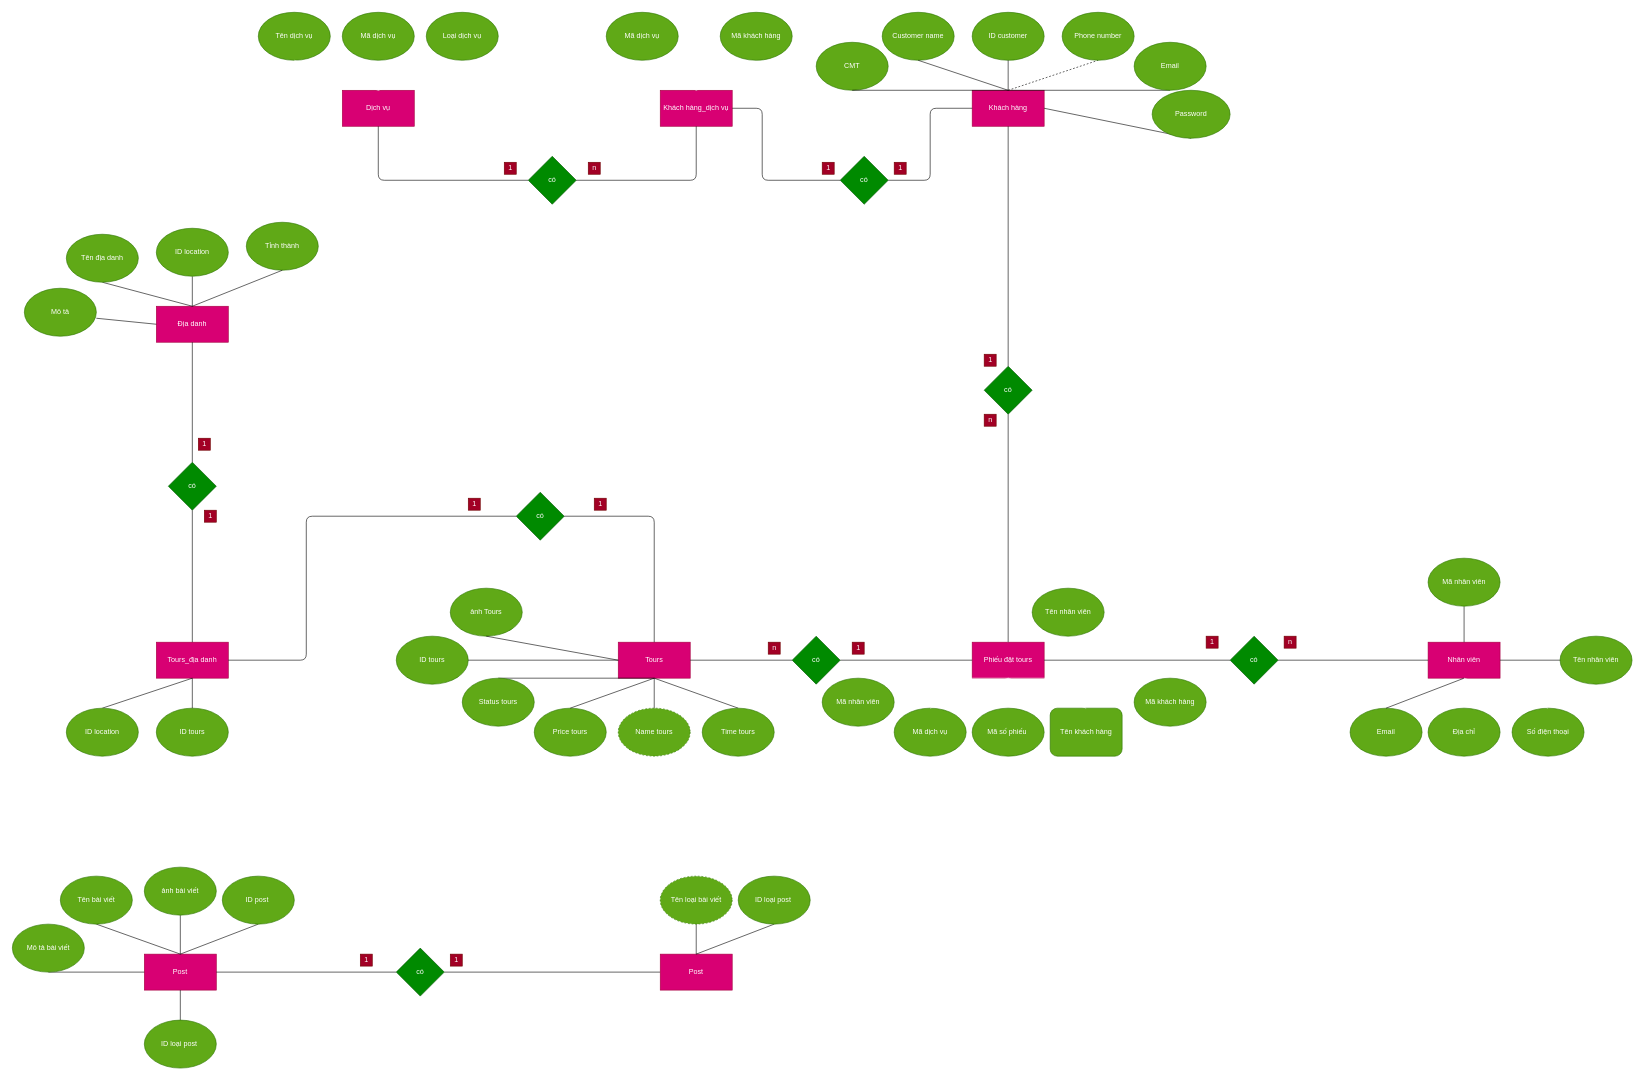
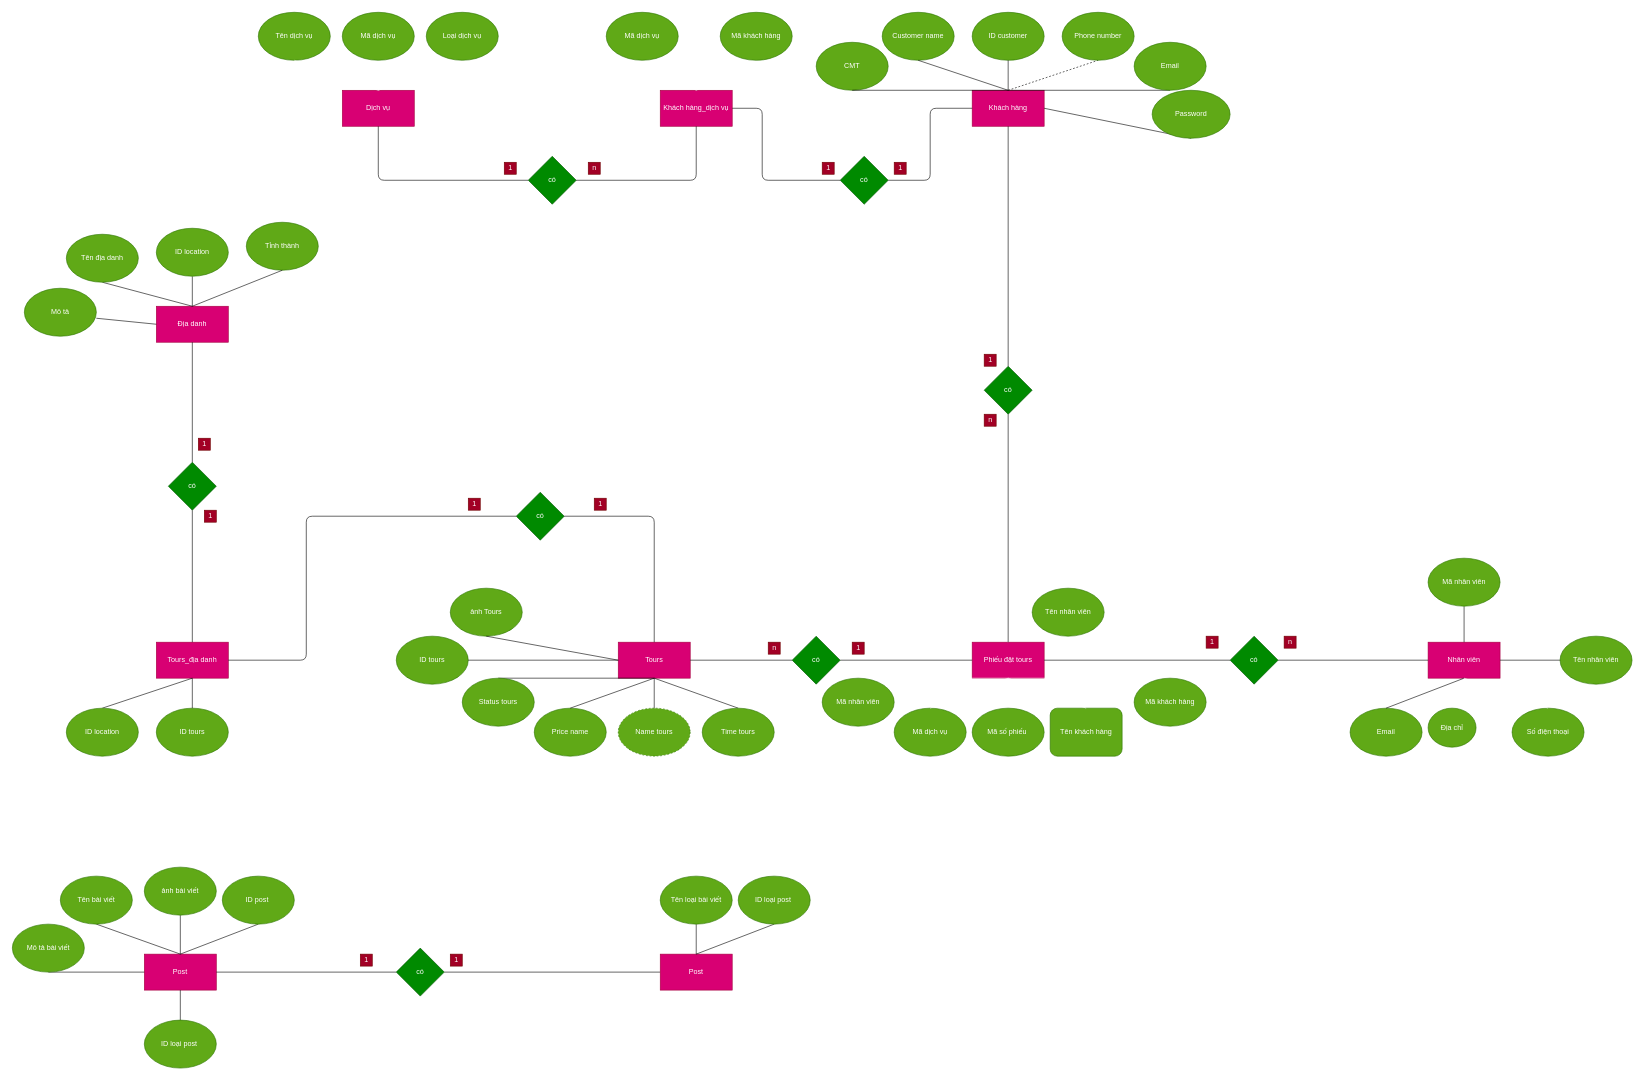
node "Price tours": label "Price tours" -> "Price name"
node "Địa chỉ": size 72x48 -> 48x39
node "Tên loại bài viết": style dashed -> solid
